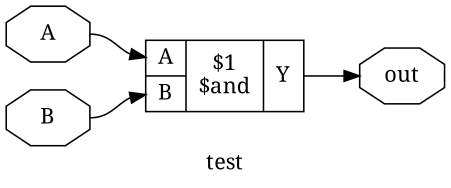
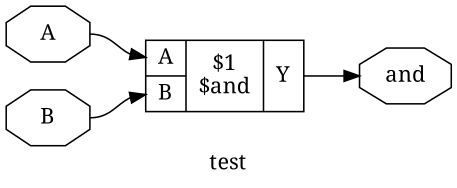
node "out": label "out" -> "and"
